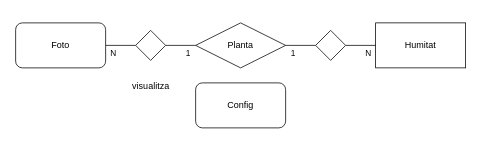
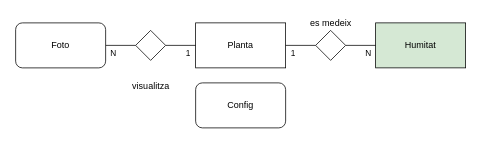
node "es medeix": added
node "Planta": shape diamond -> rectangle
node "Humitat": fillcolor #ffffff -> #d5e8d4
